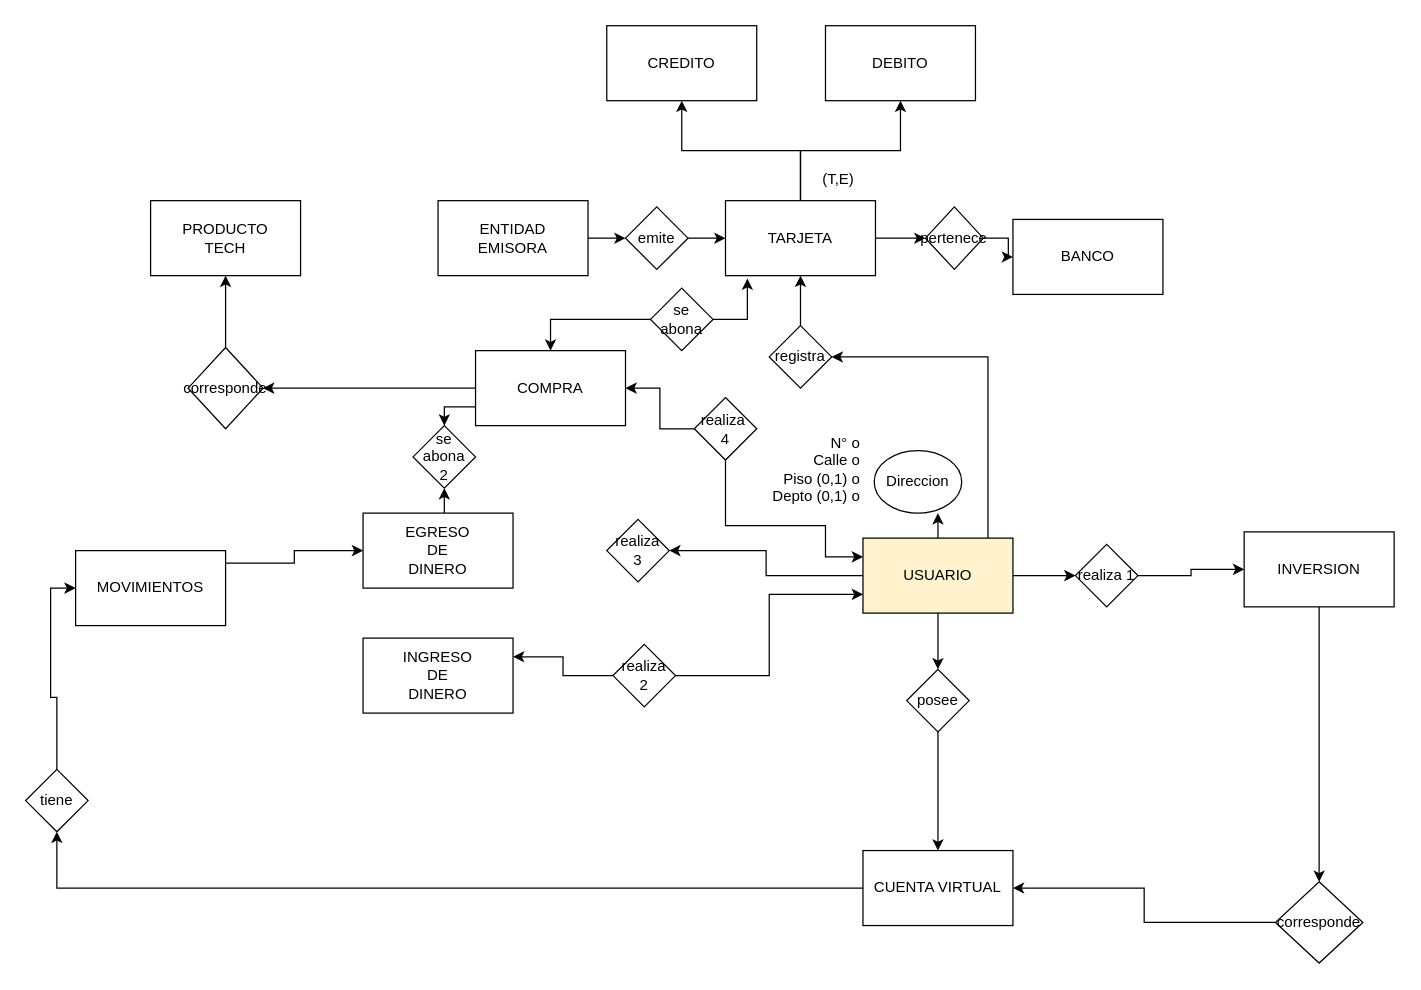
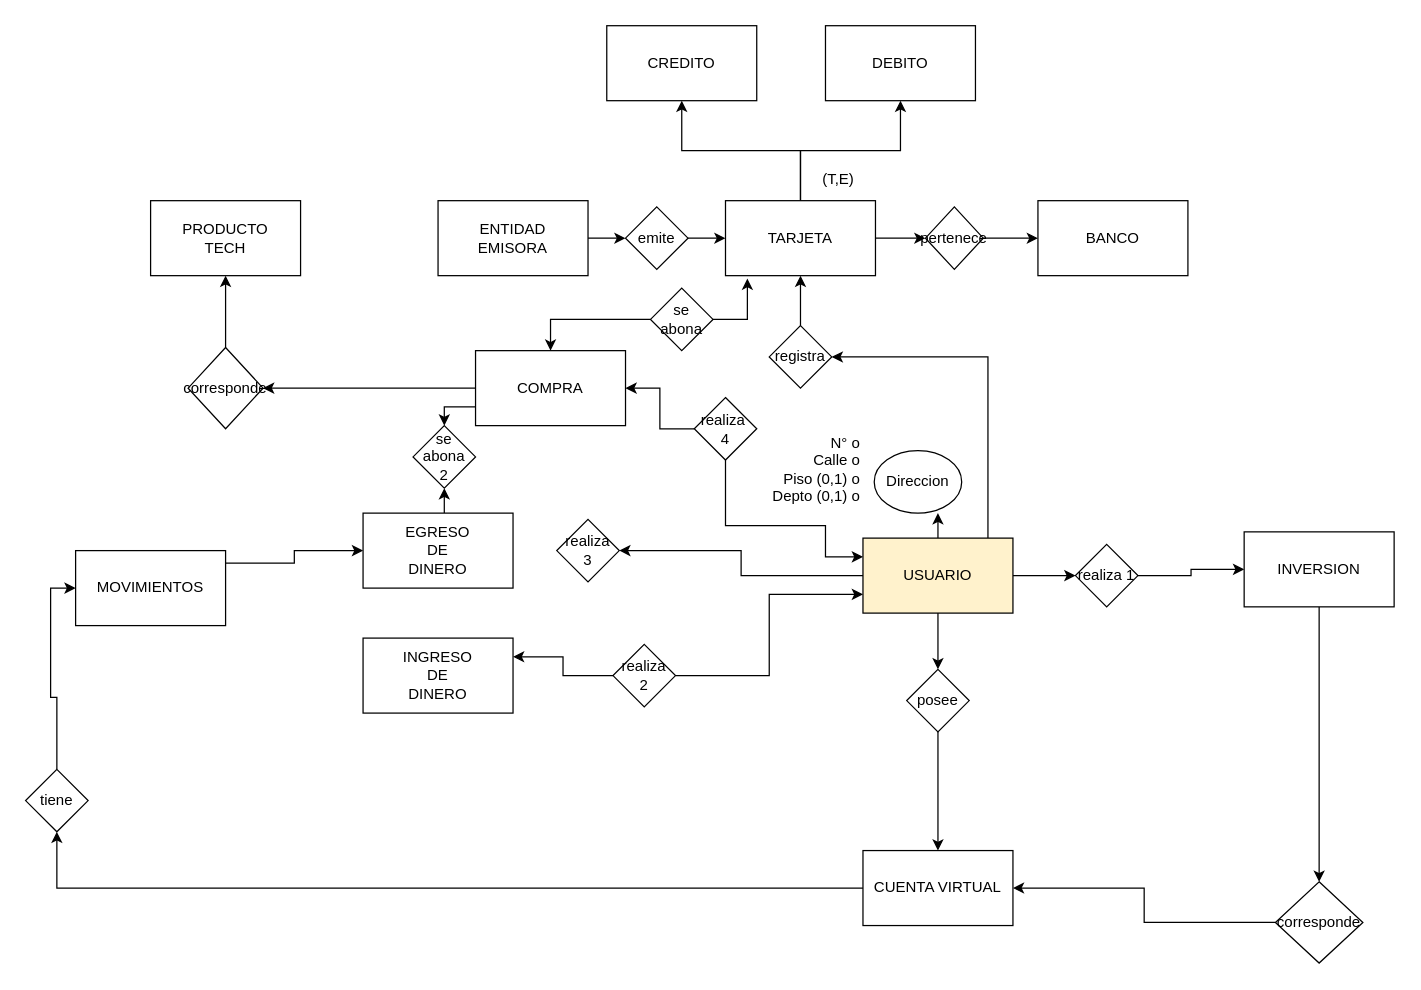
node "BANCO": moved (1088, 257) -> (1113, 238)
node "realiza 3": moved (638, 551) -> (588, 551)
